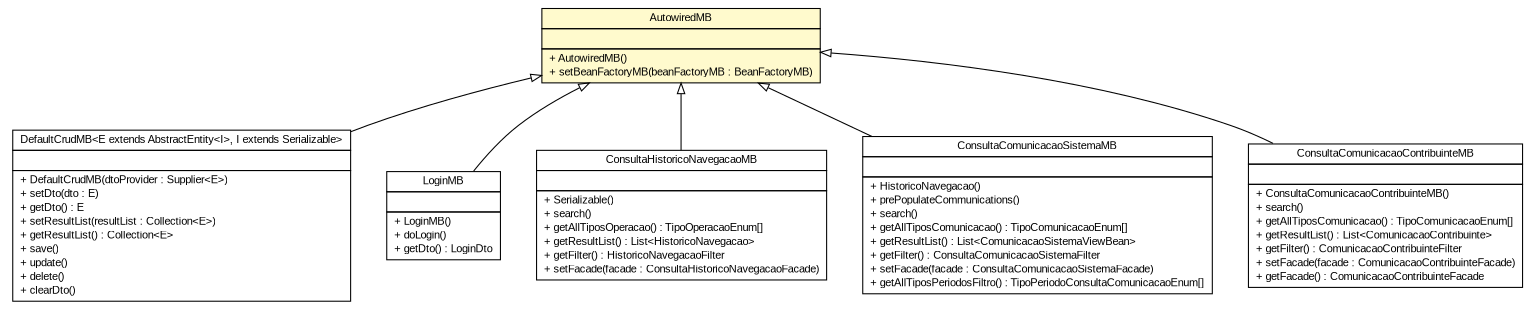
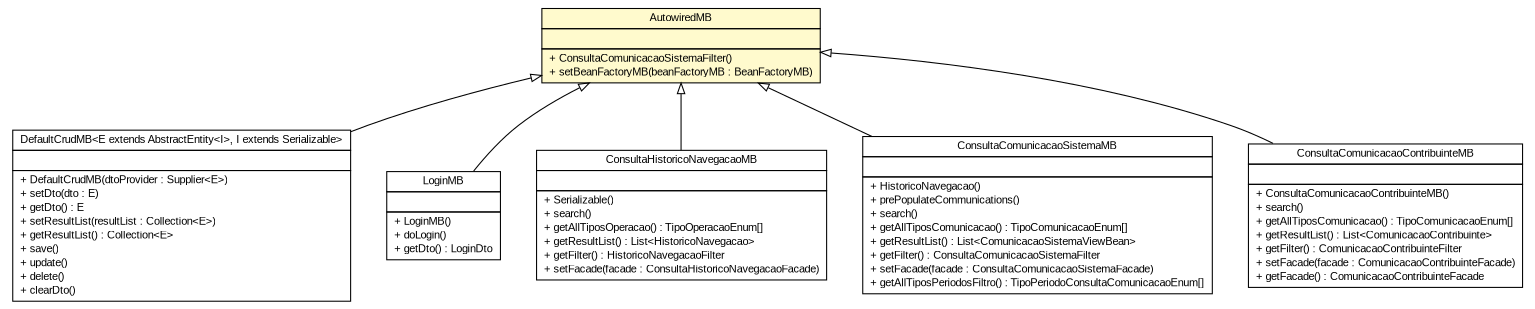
node "AutowiredMB": text "+ AutowiredMB()" -> "+ ConsultaComunicacaoSistemaFilter()"
